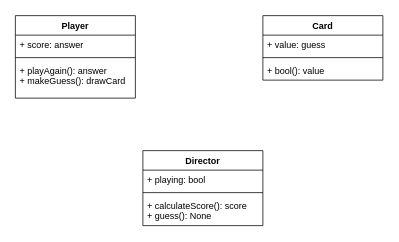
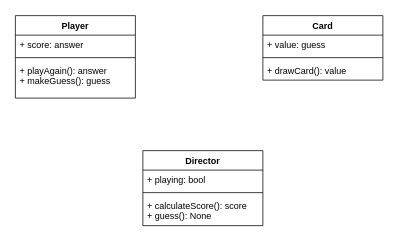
node "+ playAgain(): answer + makeGuess(): drawCard": label "+ playAgain(): answer + makeGuess(): drawCard" -> "+ playAgain(): answer + makeGuess(): guess"
node "+ bool(): value": label "+ bool(): value" -> "+ drawCard(): value"
